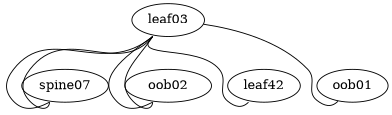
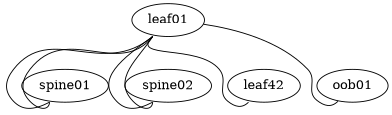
node "leaf03": label "leaf03" -> "leaf01"
node "spine07": label "spine07" -> "spine01"
node "oob02": label "oob02" -> "spine02"
